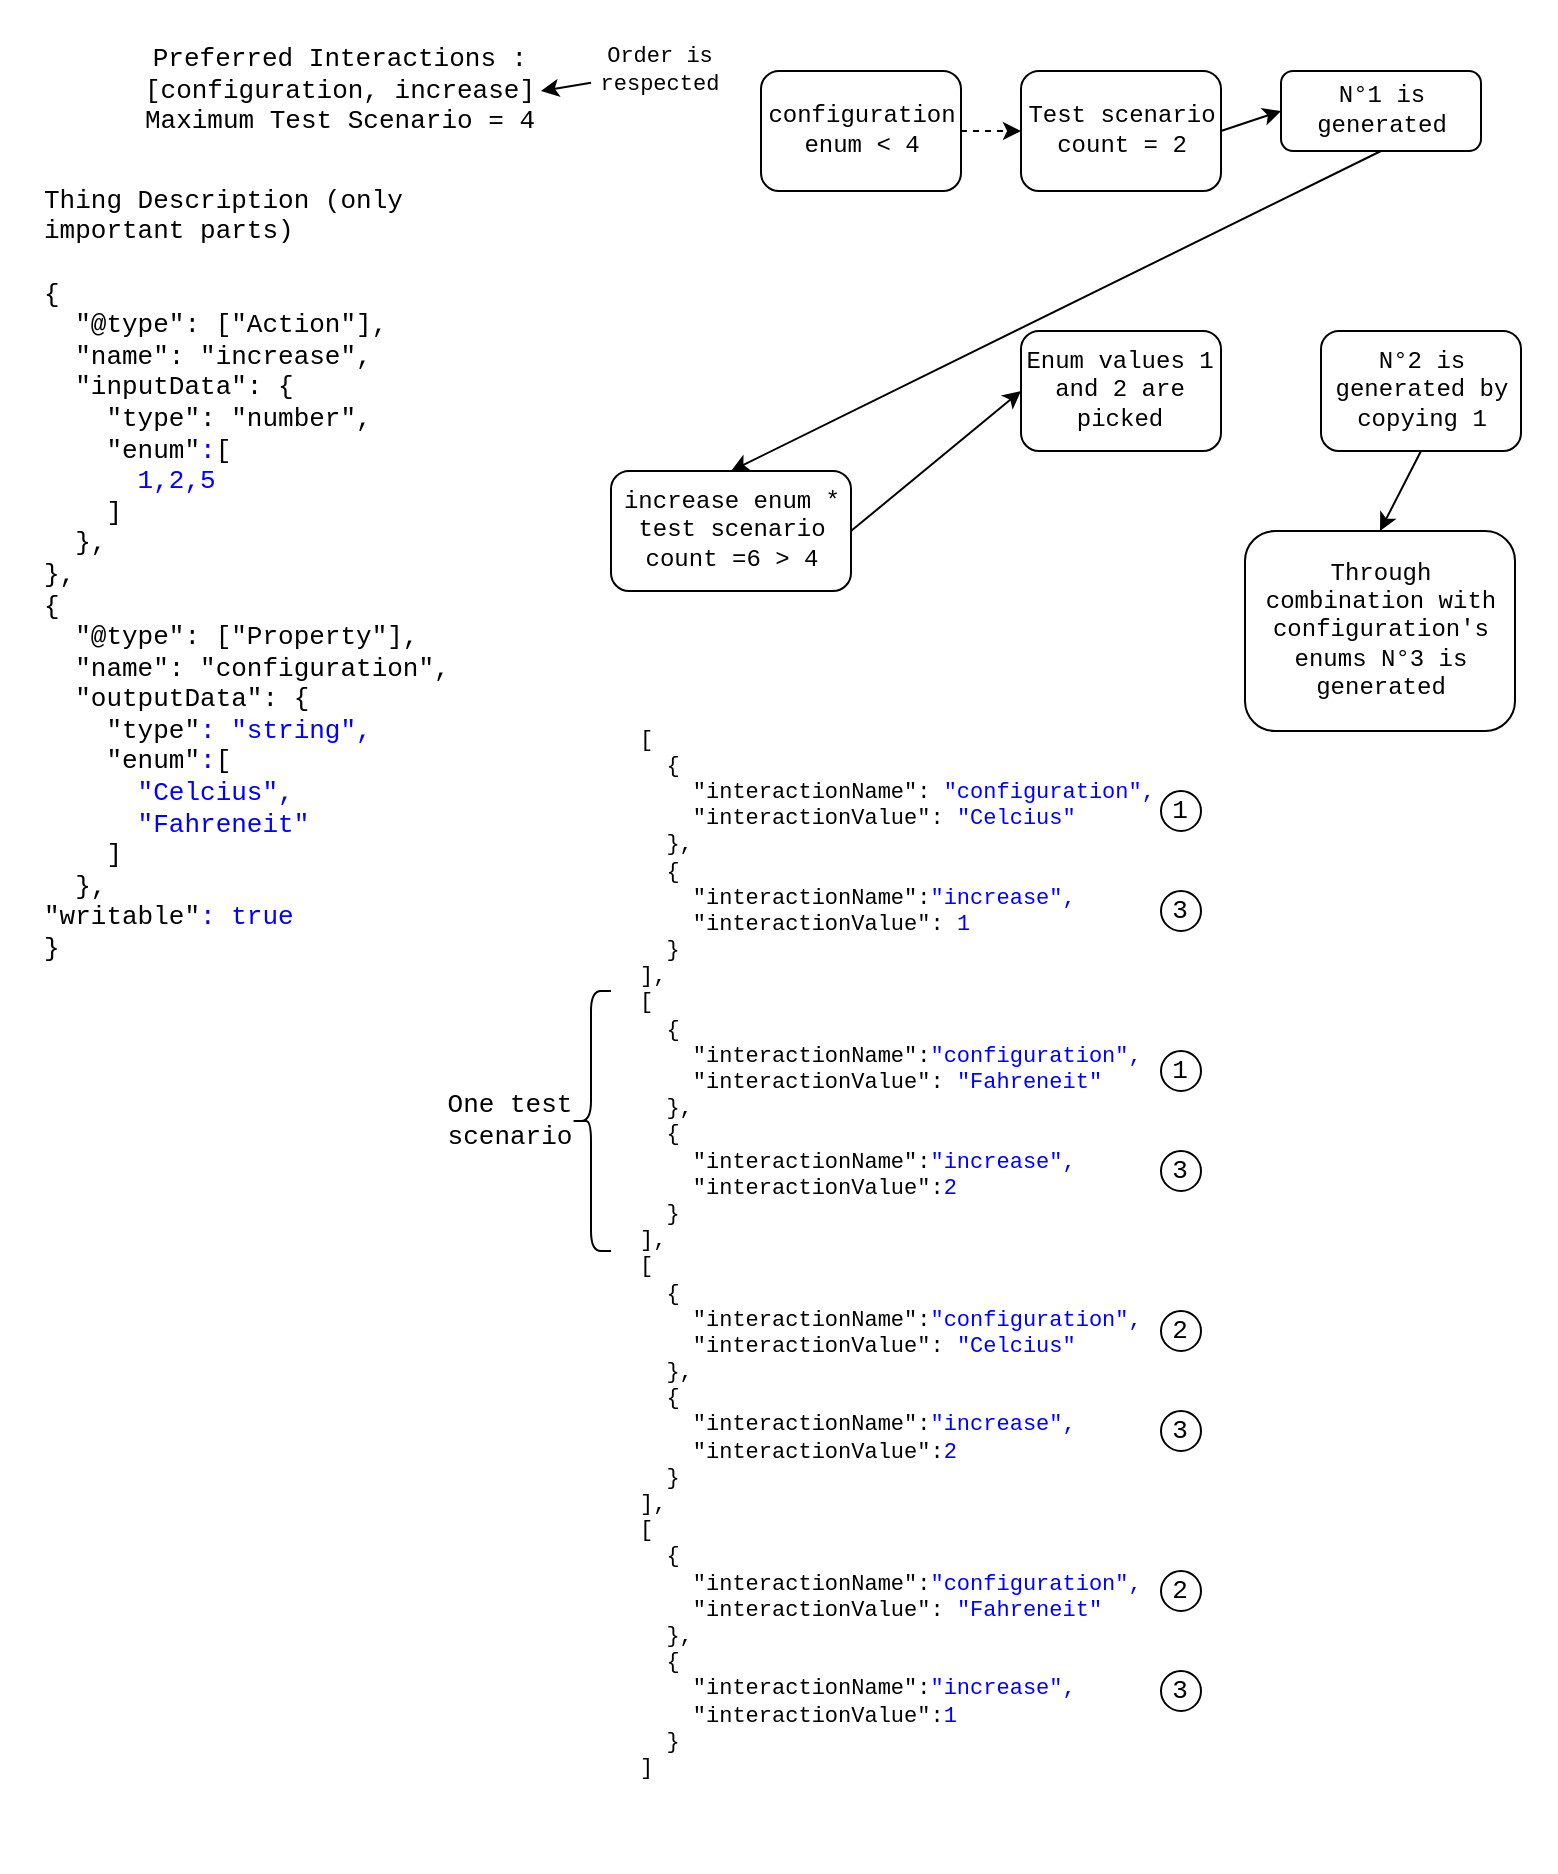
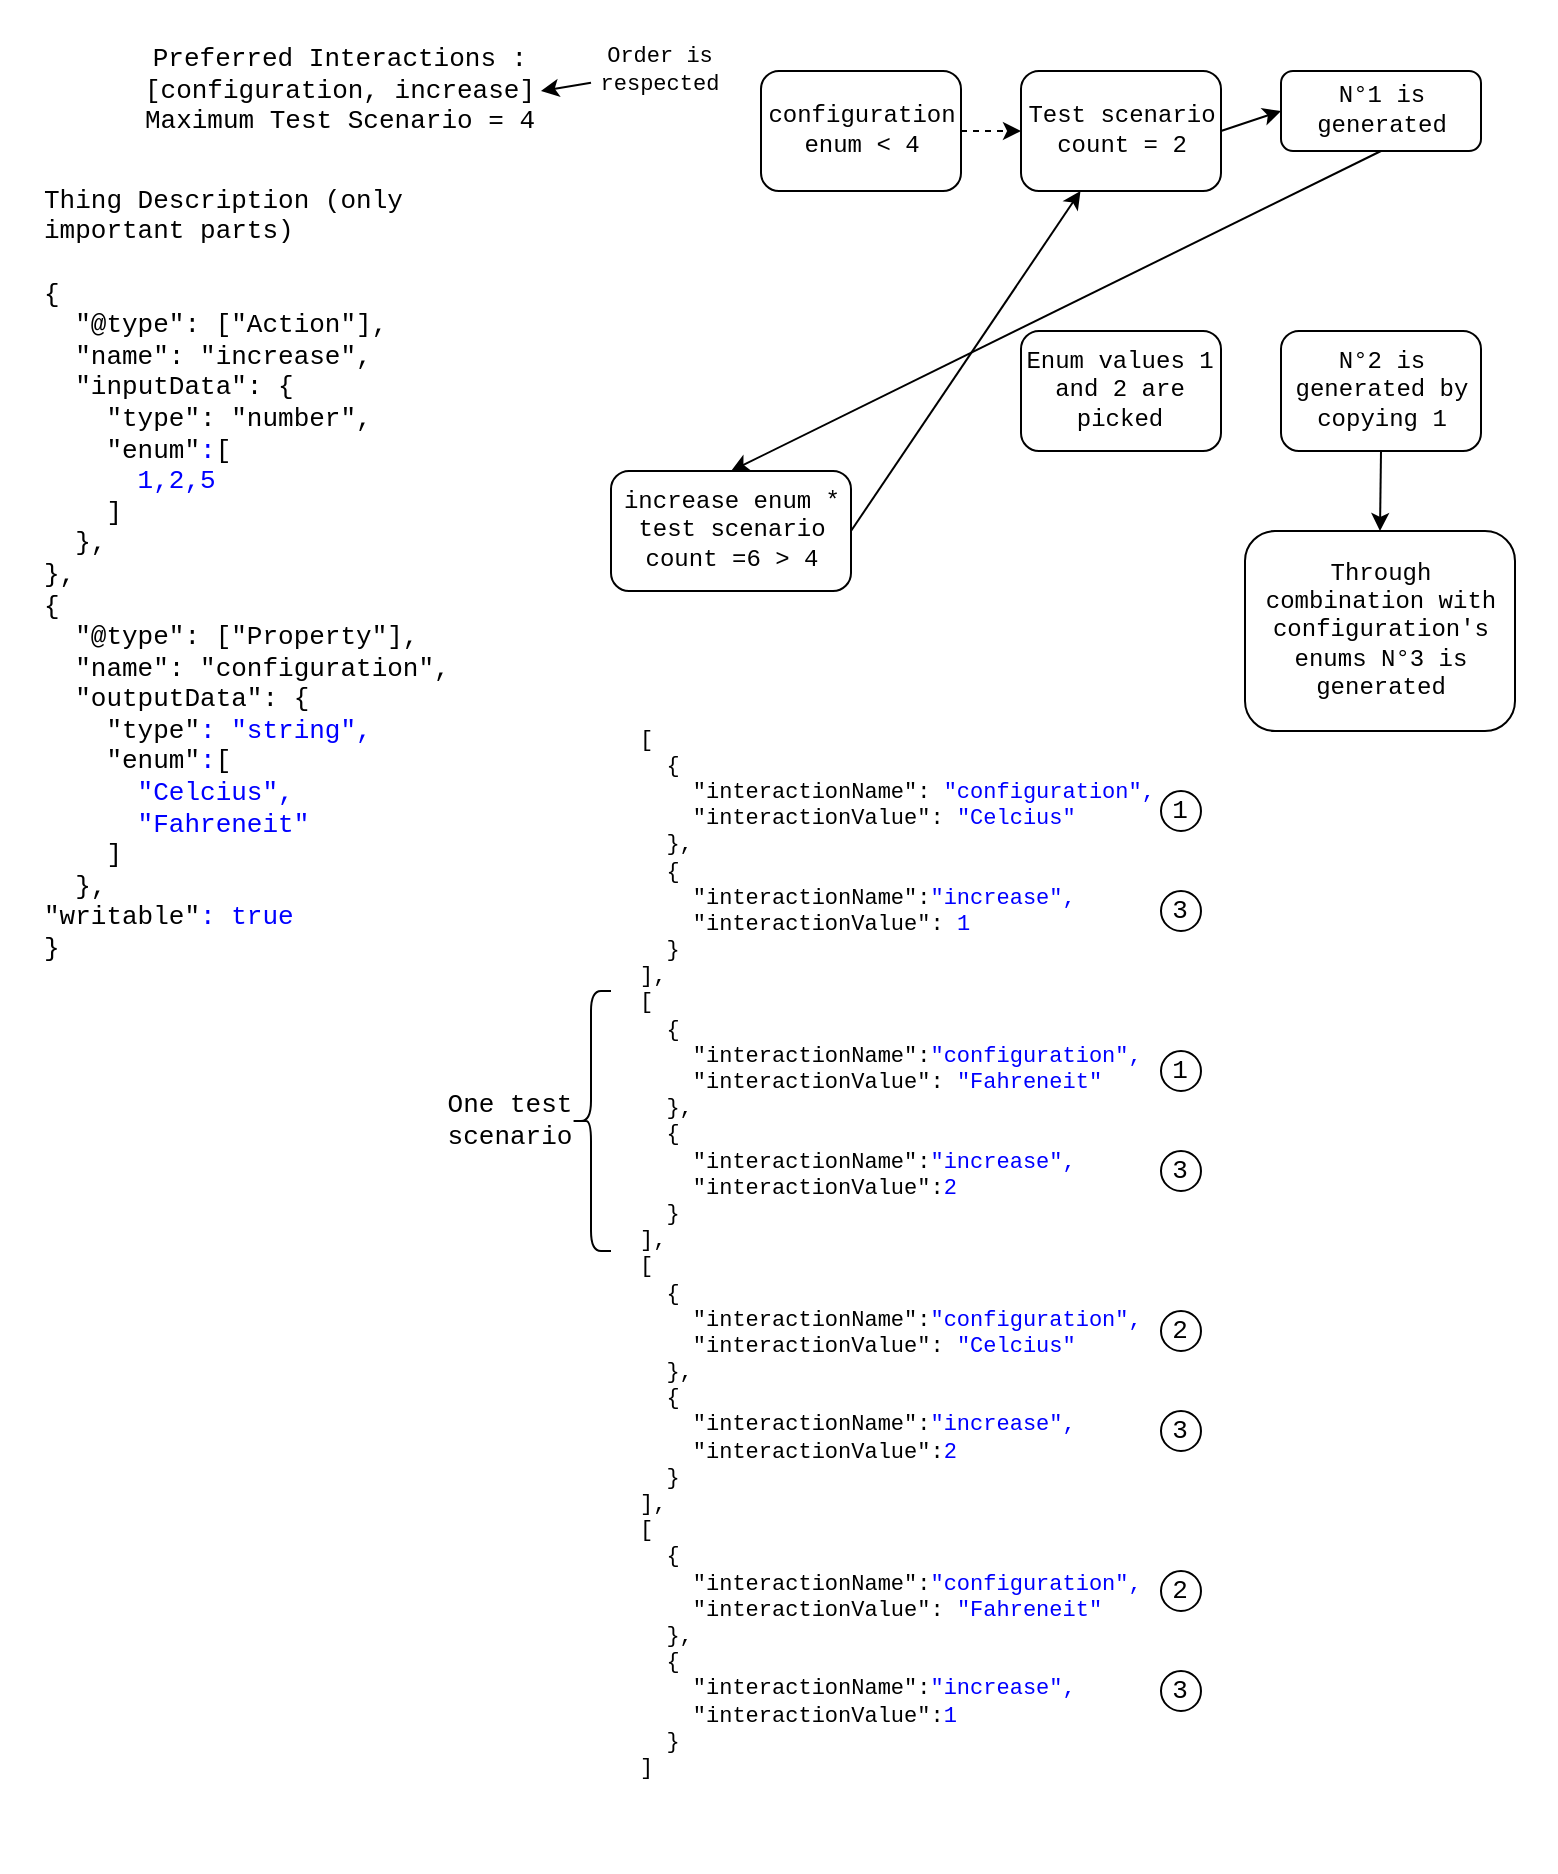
node "N°2 is generated by copying 1": moved (1421, 391) -> (1381, 391)
edge "increase enum * test scenario count =6 > 4" -> "Enum values 1 and 2 are picked": now "increase enum * test scenario count =6 > 4" -> "Test scenario count = 2"
